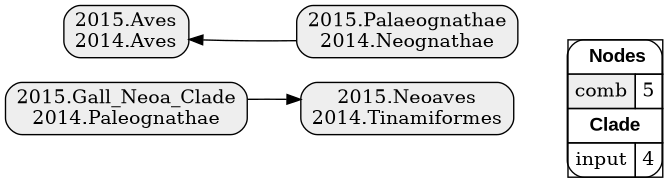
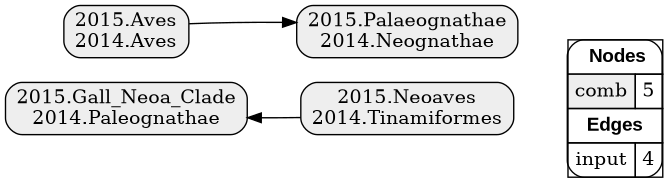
edge "2015.Palaeognathae 2014.Neognathae" -> "2015.Aves 2014.Aves": reversed
edge "2015.Gall_Neoa_Clade 2014.Paleognathae" -> "2015.Neoaves 2014.Tinamiformes": reversed
node "Nodes": text "Clade" -> "Edges"
